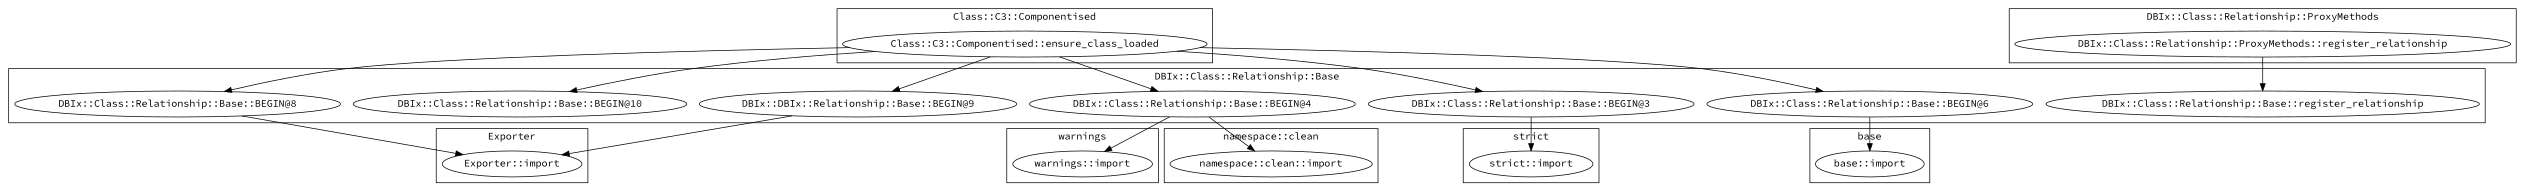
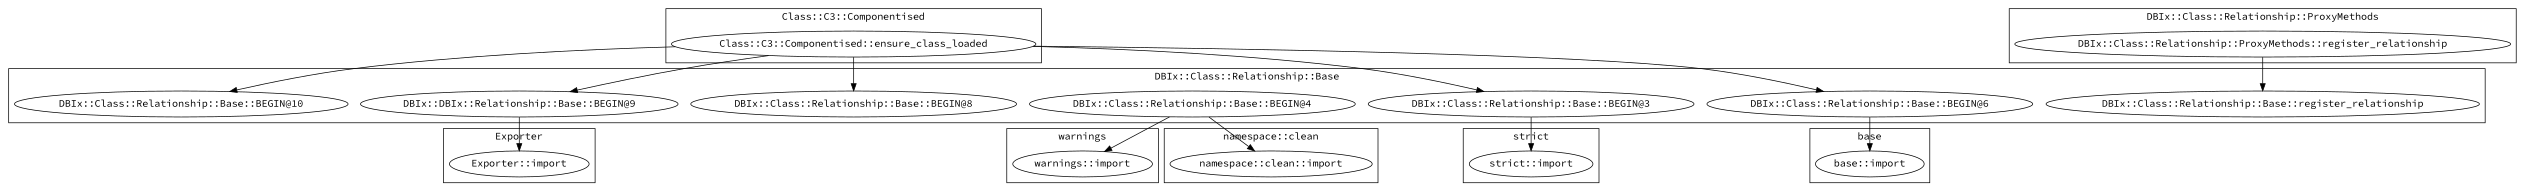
edge "Class::C3::Componentised::ensure_class_loaded" -> "DBIx::Class::Relationship::Base::BEGIN@4": removed
edge "DBIx::Class::Relationship::Base::BEGIN@8" -> "Exporter::import": removed
